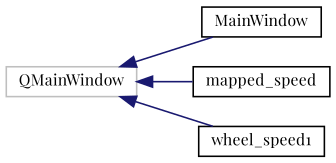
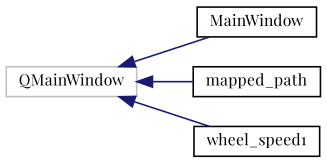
node "mapped_speed": label "mapped_speed" -> "mapped_path"
